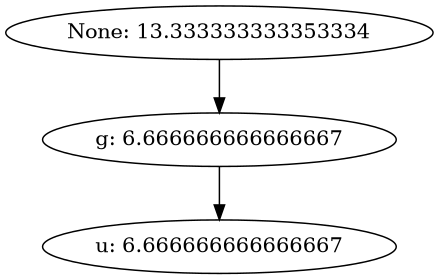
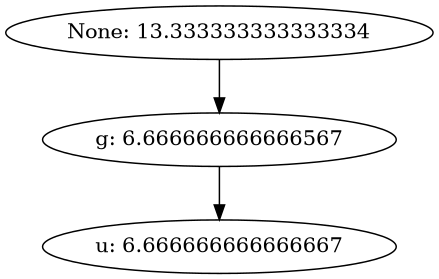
node "None: 13.333333333353334": label "None: 13.333333333353334" -> "None: 13.333333333333334"
node "g: 6.666666666666667": label "g: 6.666666666666667" -> "g: 6.666666666666567"
